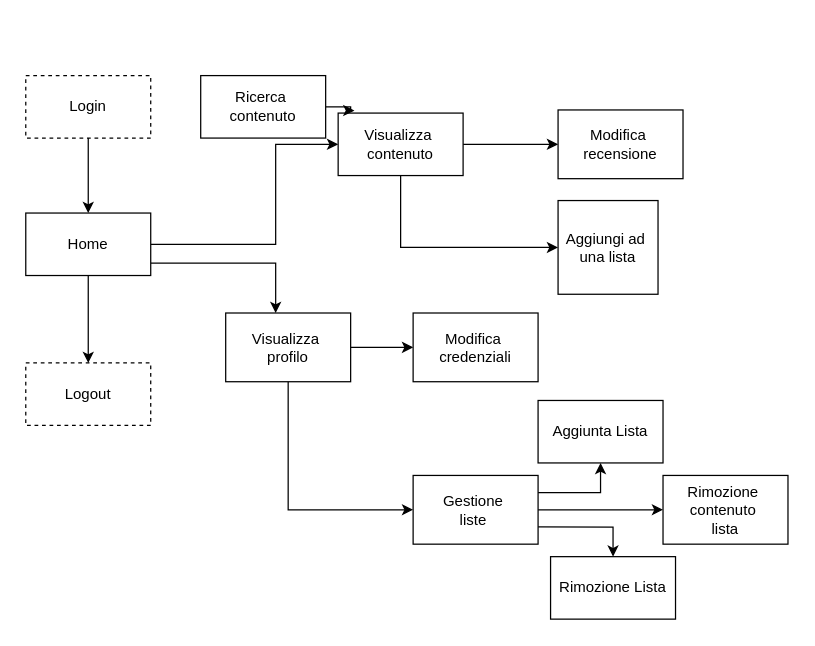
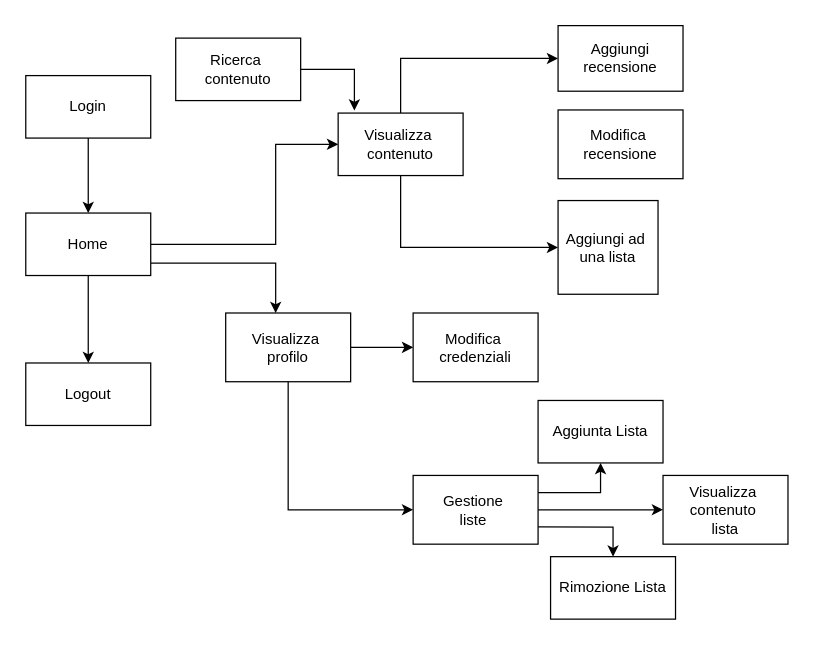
edge "Visualizza contenuto" -> "Aggiungi recensione": added
node "Aggiungi recensione": added
node "Login": style dashed -> solid
node "Ricerca contenuto": moved (263, 107) -> (238, 69)
edge "Visualizza contenuto" -> "Modifica recensione": removed
node "Logout": style dashed -> solid
node "Rimozione contenuto lista": label "Rimozione contenuto lista" -> "Visualizza contenuto lista"
